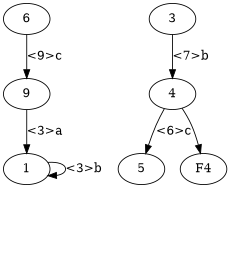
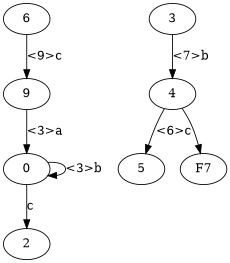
node "1": label "1" -> "0"
node "F4": label "F4" -> "F7"
node "2": added
